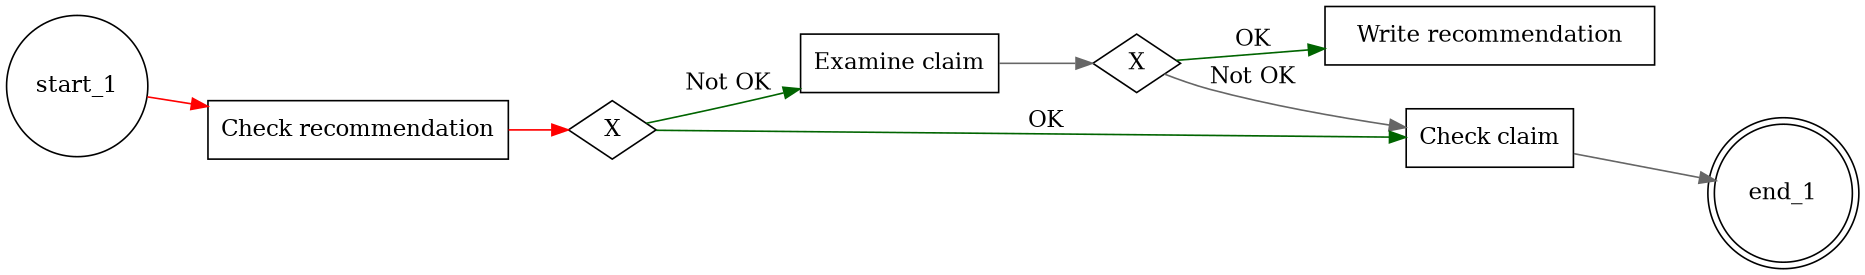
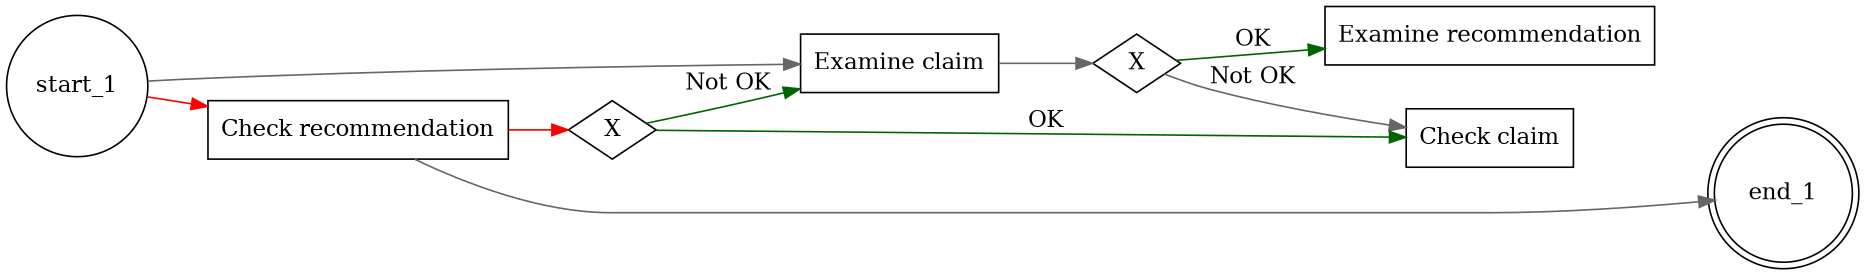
node "Write recommendation": label "Write recommendation" -> "Examine recommendation"
edge "start_1" -> "Examine claim": added
edge "Check claim" -> "end_1": now "Check recommendation" -> "end_1"
